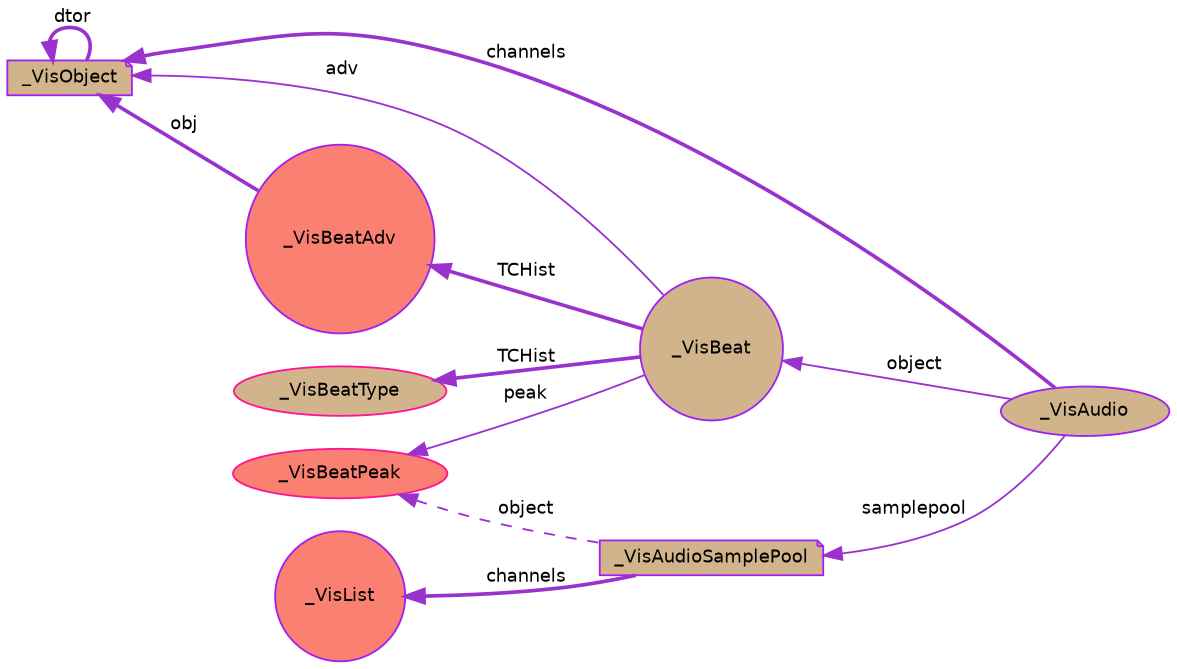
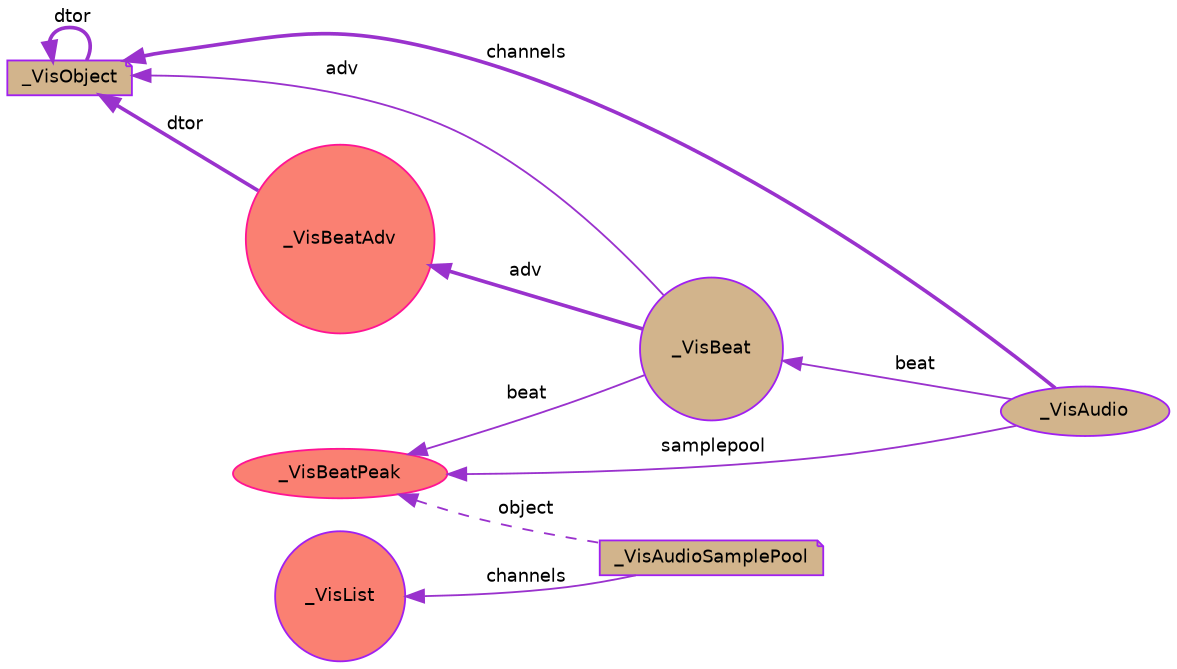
edge "_VisBeatAdv" -> "_VisObject": label " obj" -> " dtor"
node "_VisBeatAdv": color purple -> deeppink
edge "_VisBeat" -> "_VisBeatAdv": label " TCHist" -> " adv"
edge "_VisAudio" -> "_VisBeat": label " object" -> " beat"
node "_VisBeatType": removed
edge "_VisBeat" -> "_VisBeatPeak": label " peak" -> " beat"
edge "_VisAudio" -> "_VisAudioSamplePool": now "_VisAudio" -> "_VisBeatPeak"
edge "_VisAudioSamplePool" -> "_VisList": style bold -> solid
